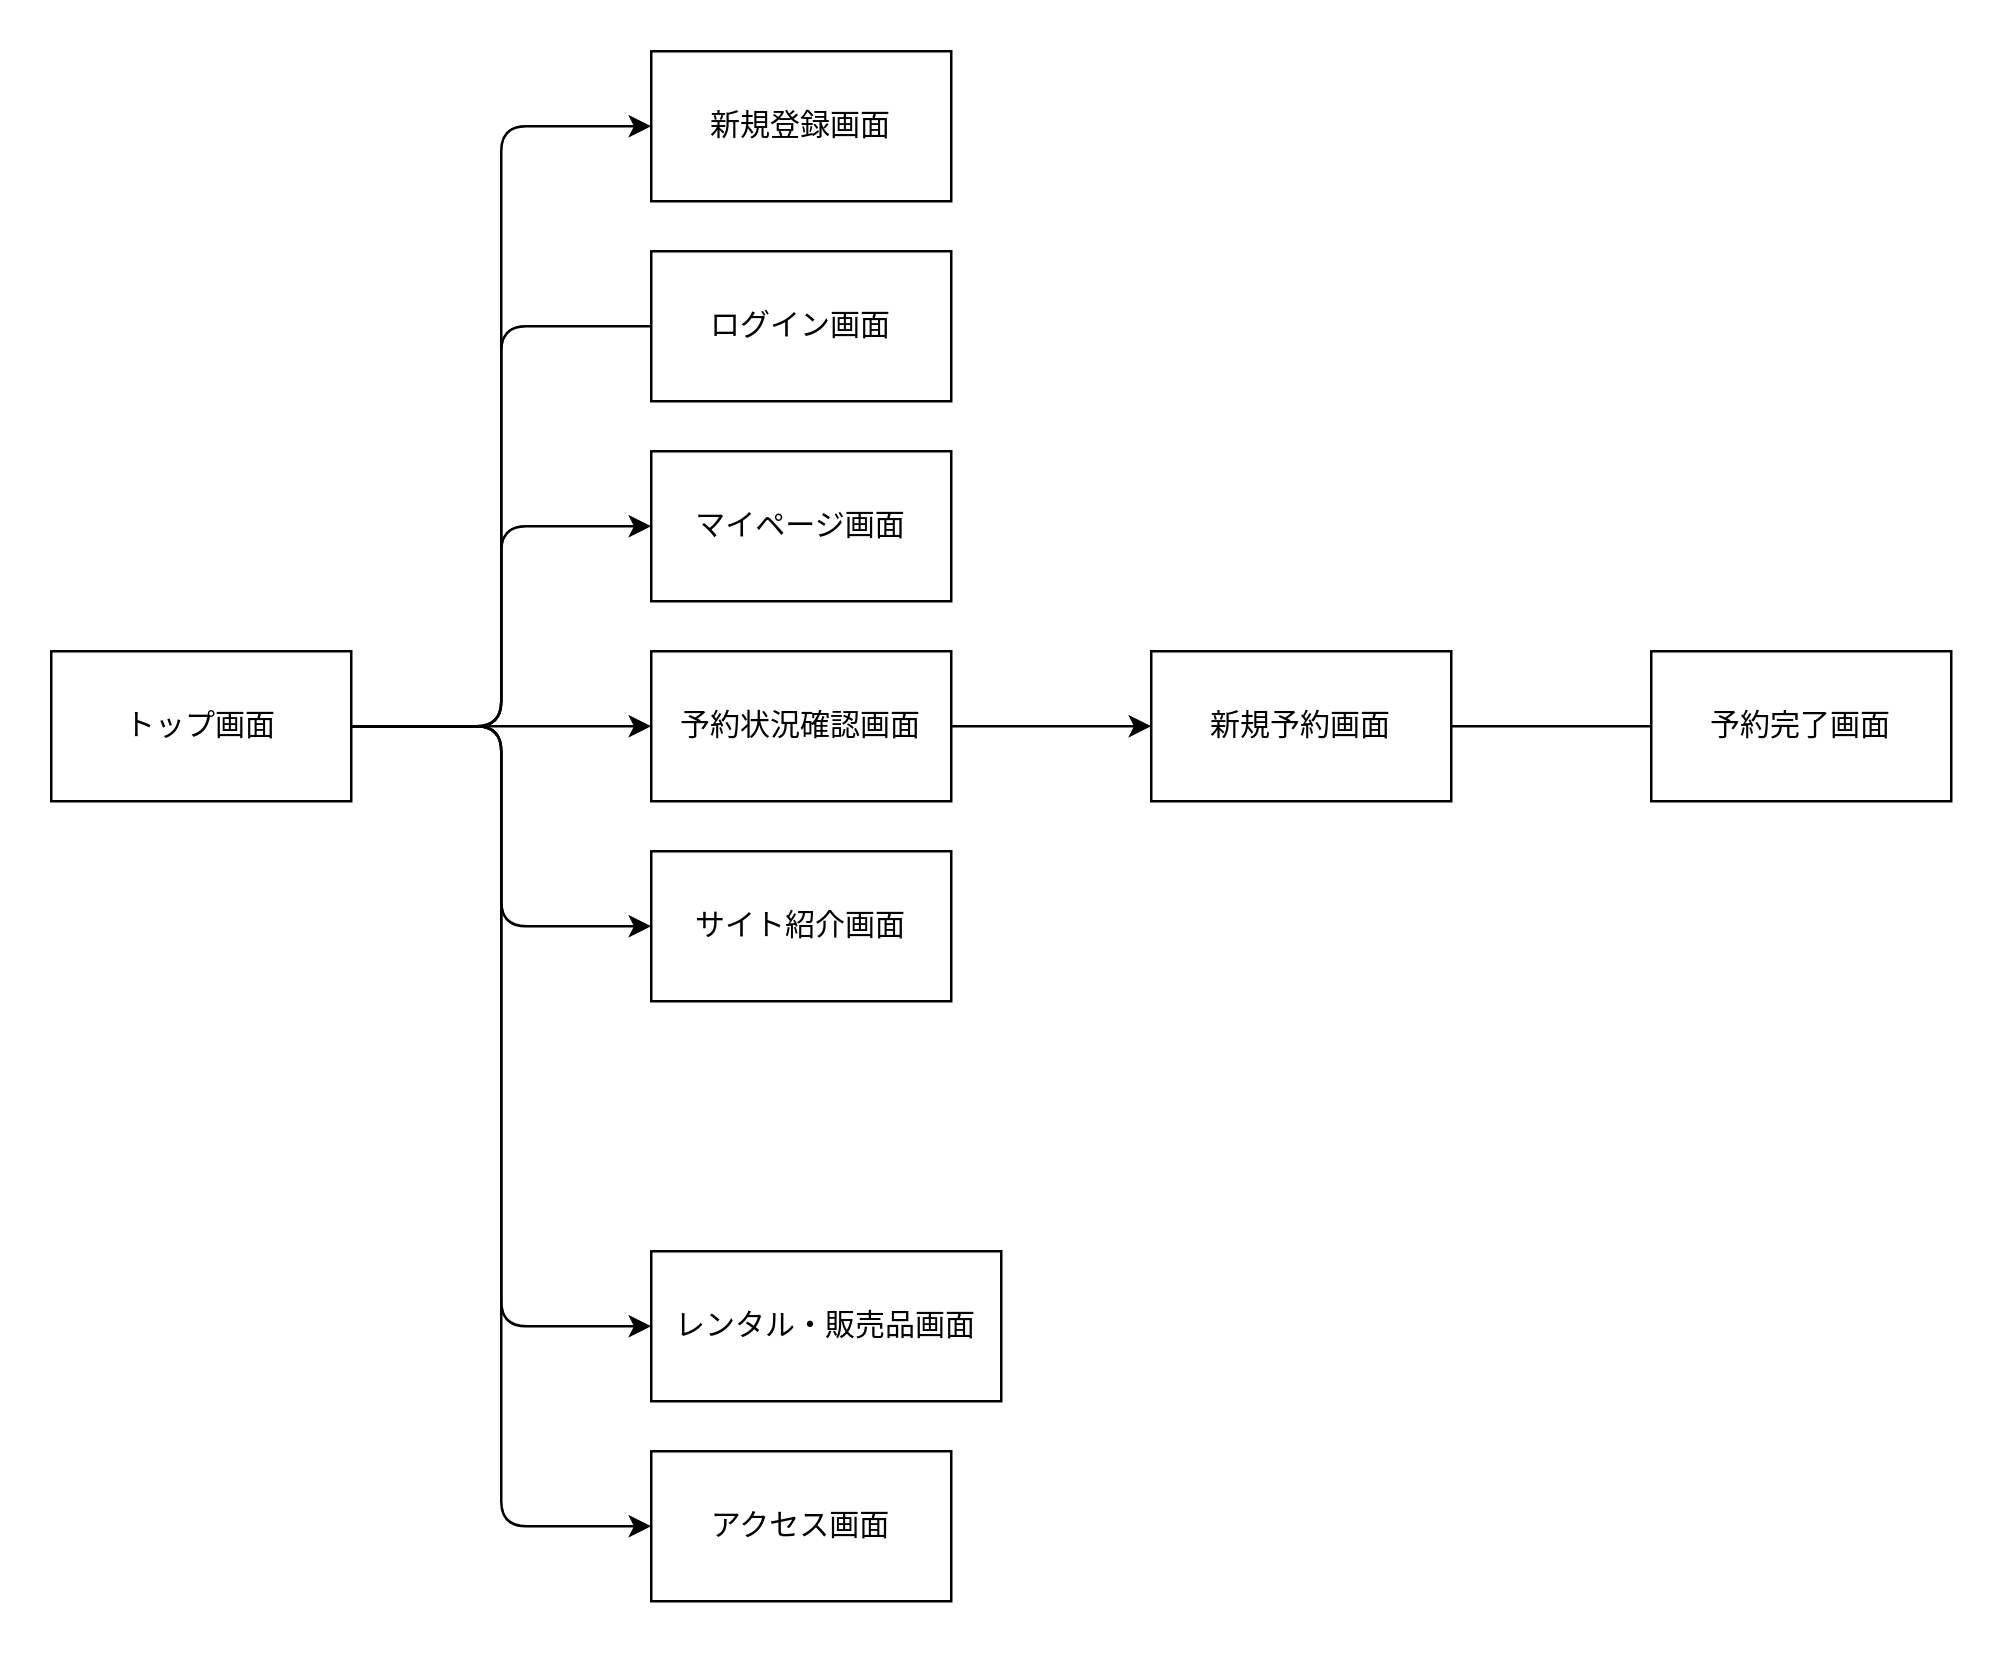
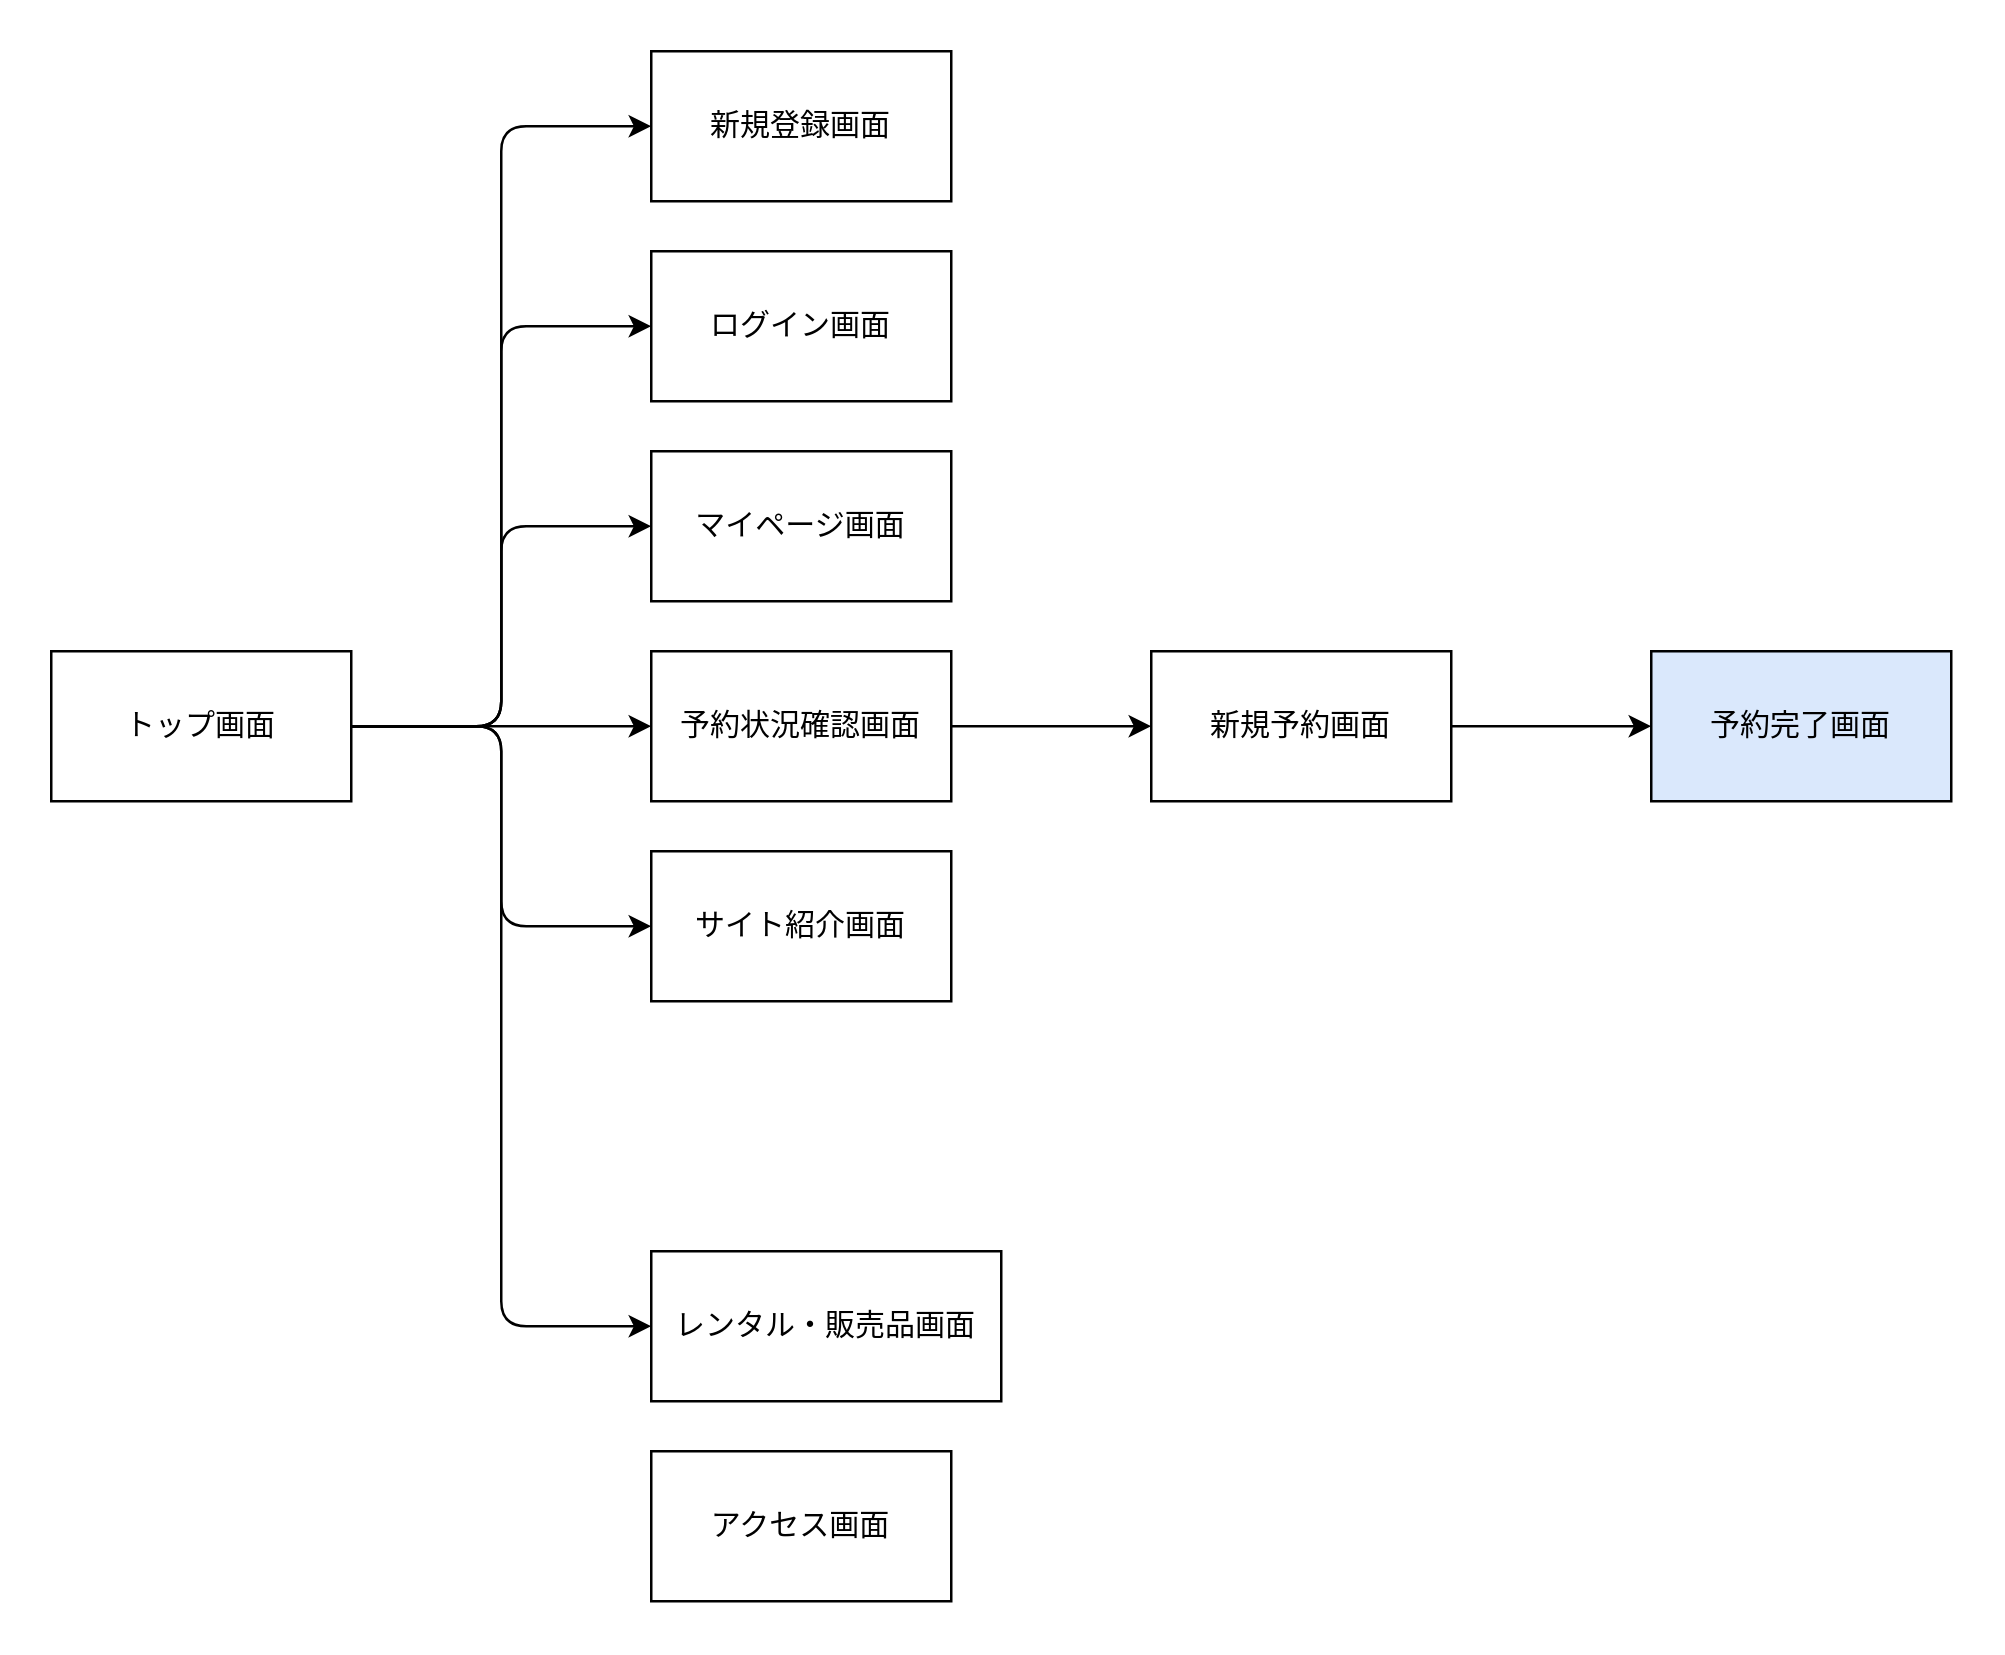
edge "ログイン画面" -- "トップ画面": arrowhead none -> classic
edge "新規予約画面" -- "予約完了画面": arrowhead none -> classic
node "予約完了画面": fillcolor #ffffff -> #dae8fc
edge "トップ画面" -> "アクセス画面": removed
